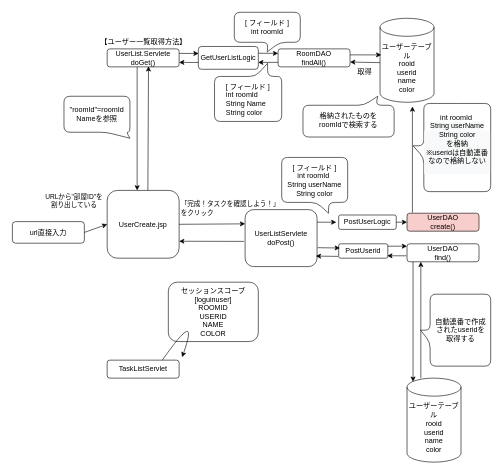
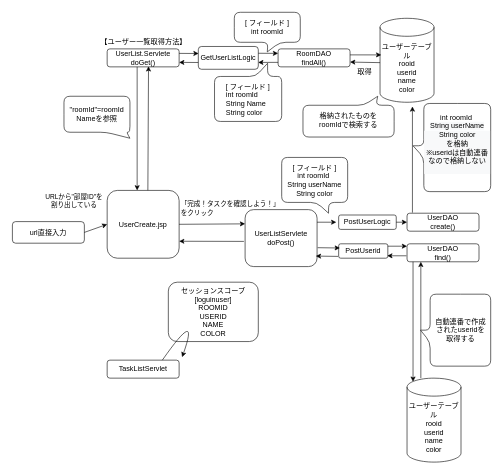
node "UserDAO create()": fillcolor #f8cecc -> #ffffff
